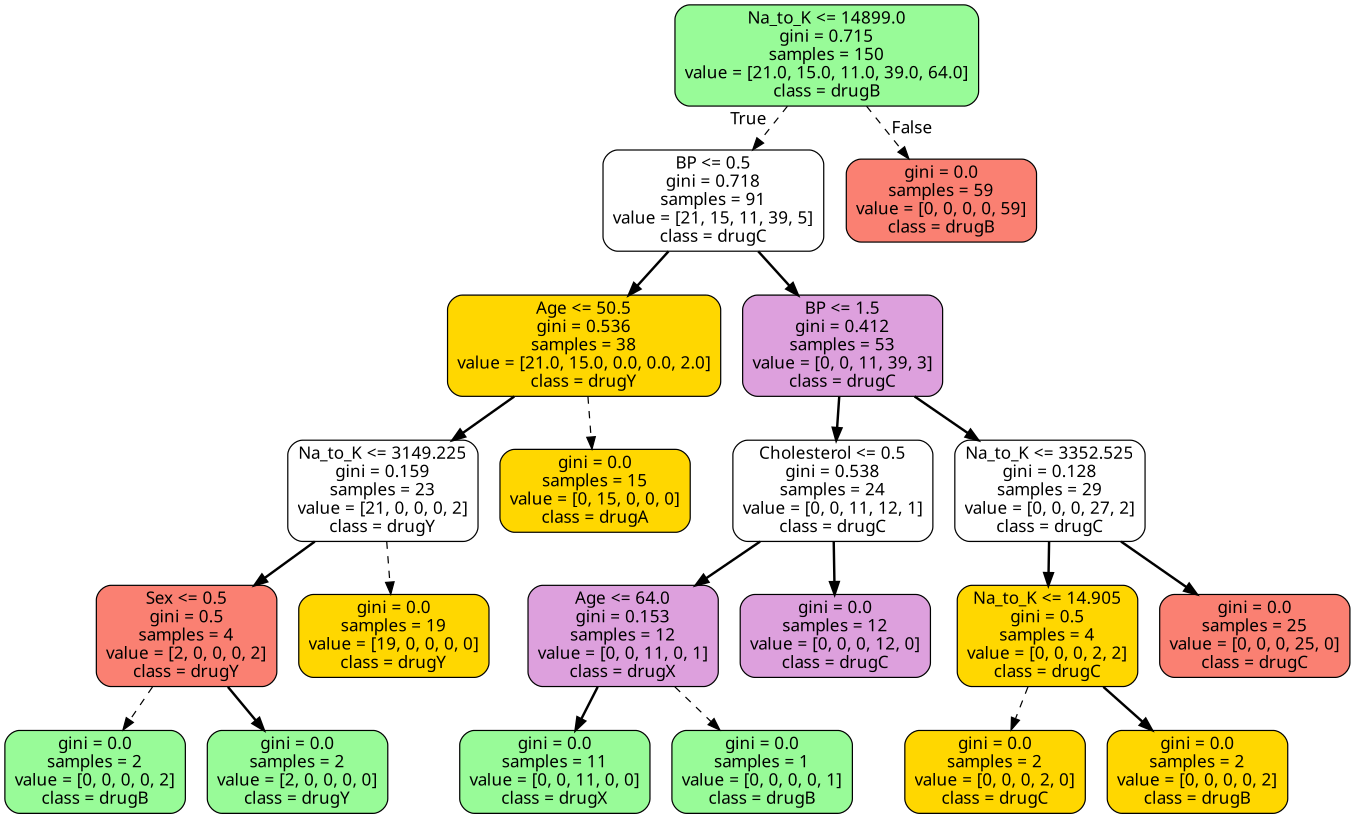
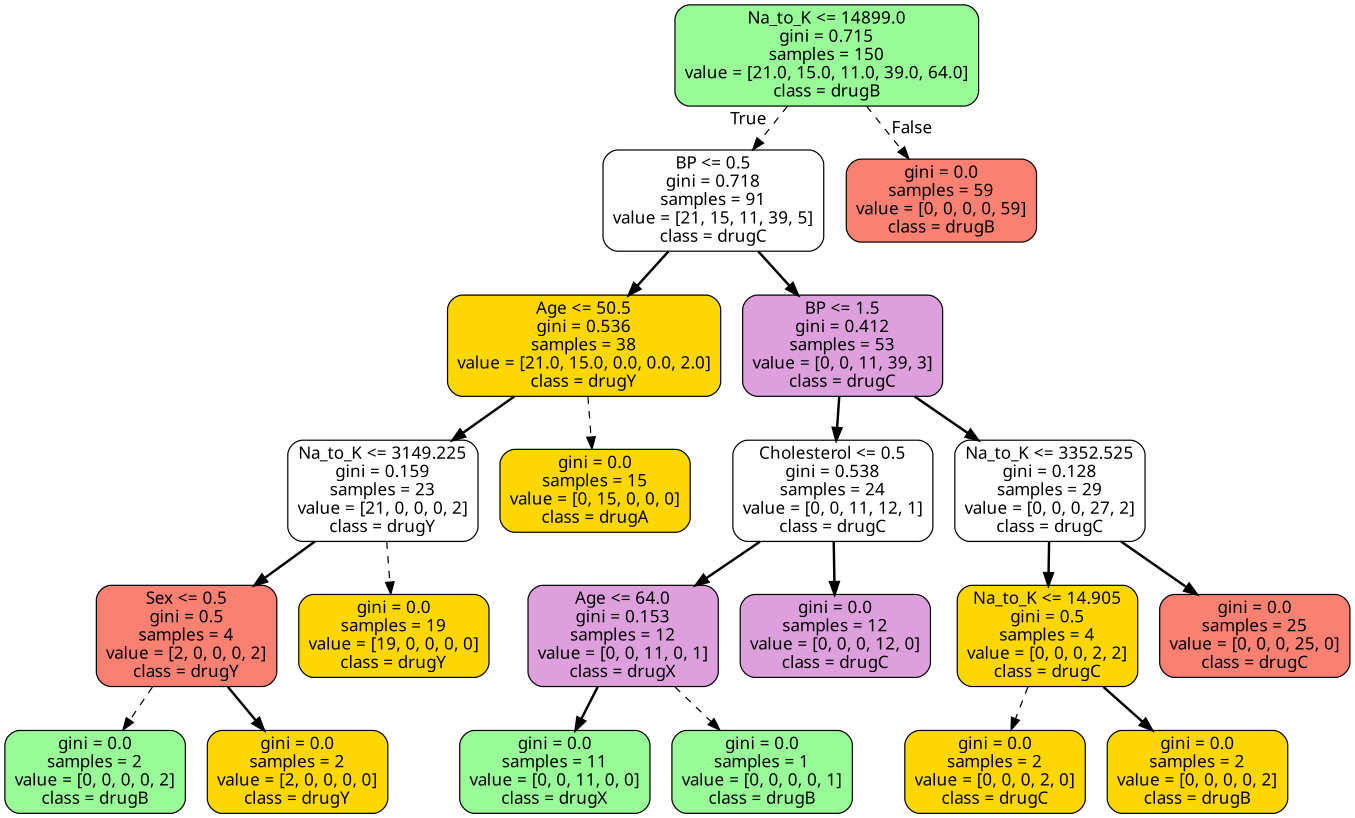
node "gini = 0.0 samples = 2 value = [2, 0, 0, 0, 0] class = drugY": fillcolor palegreen -> gold
